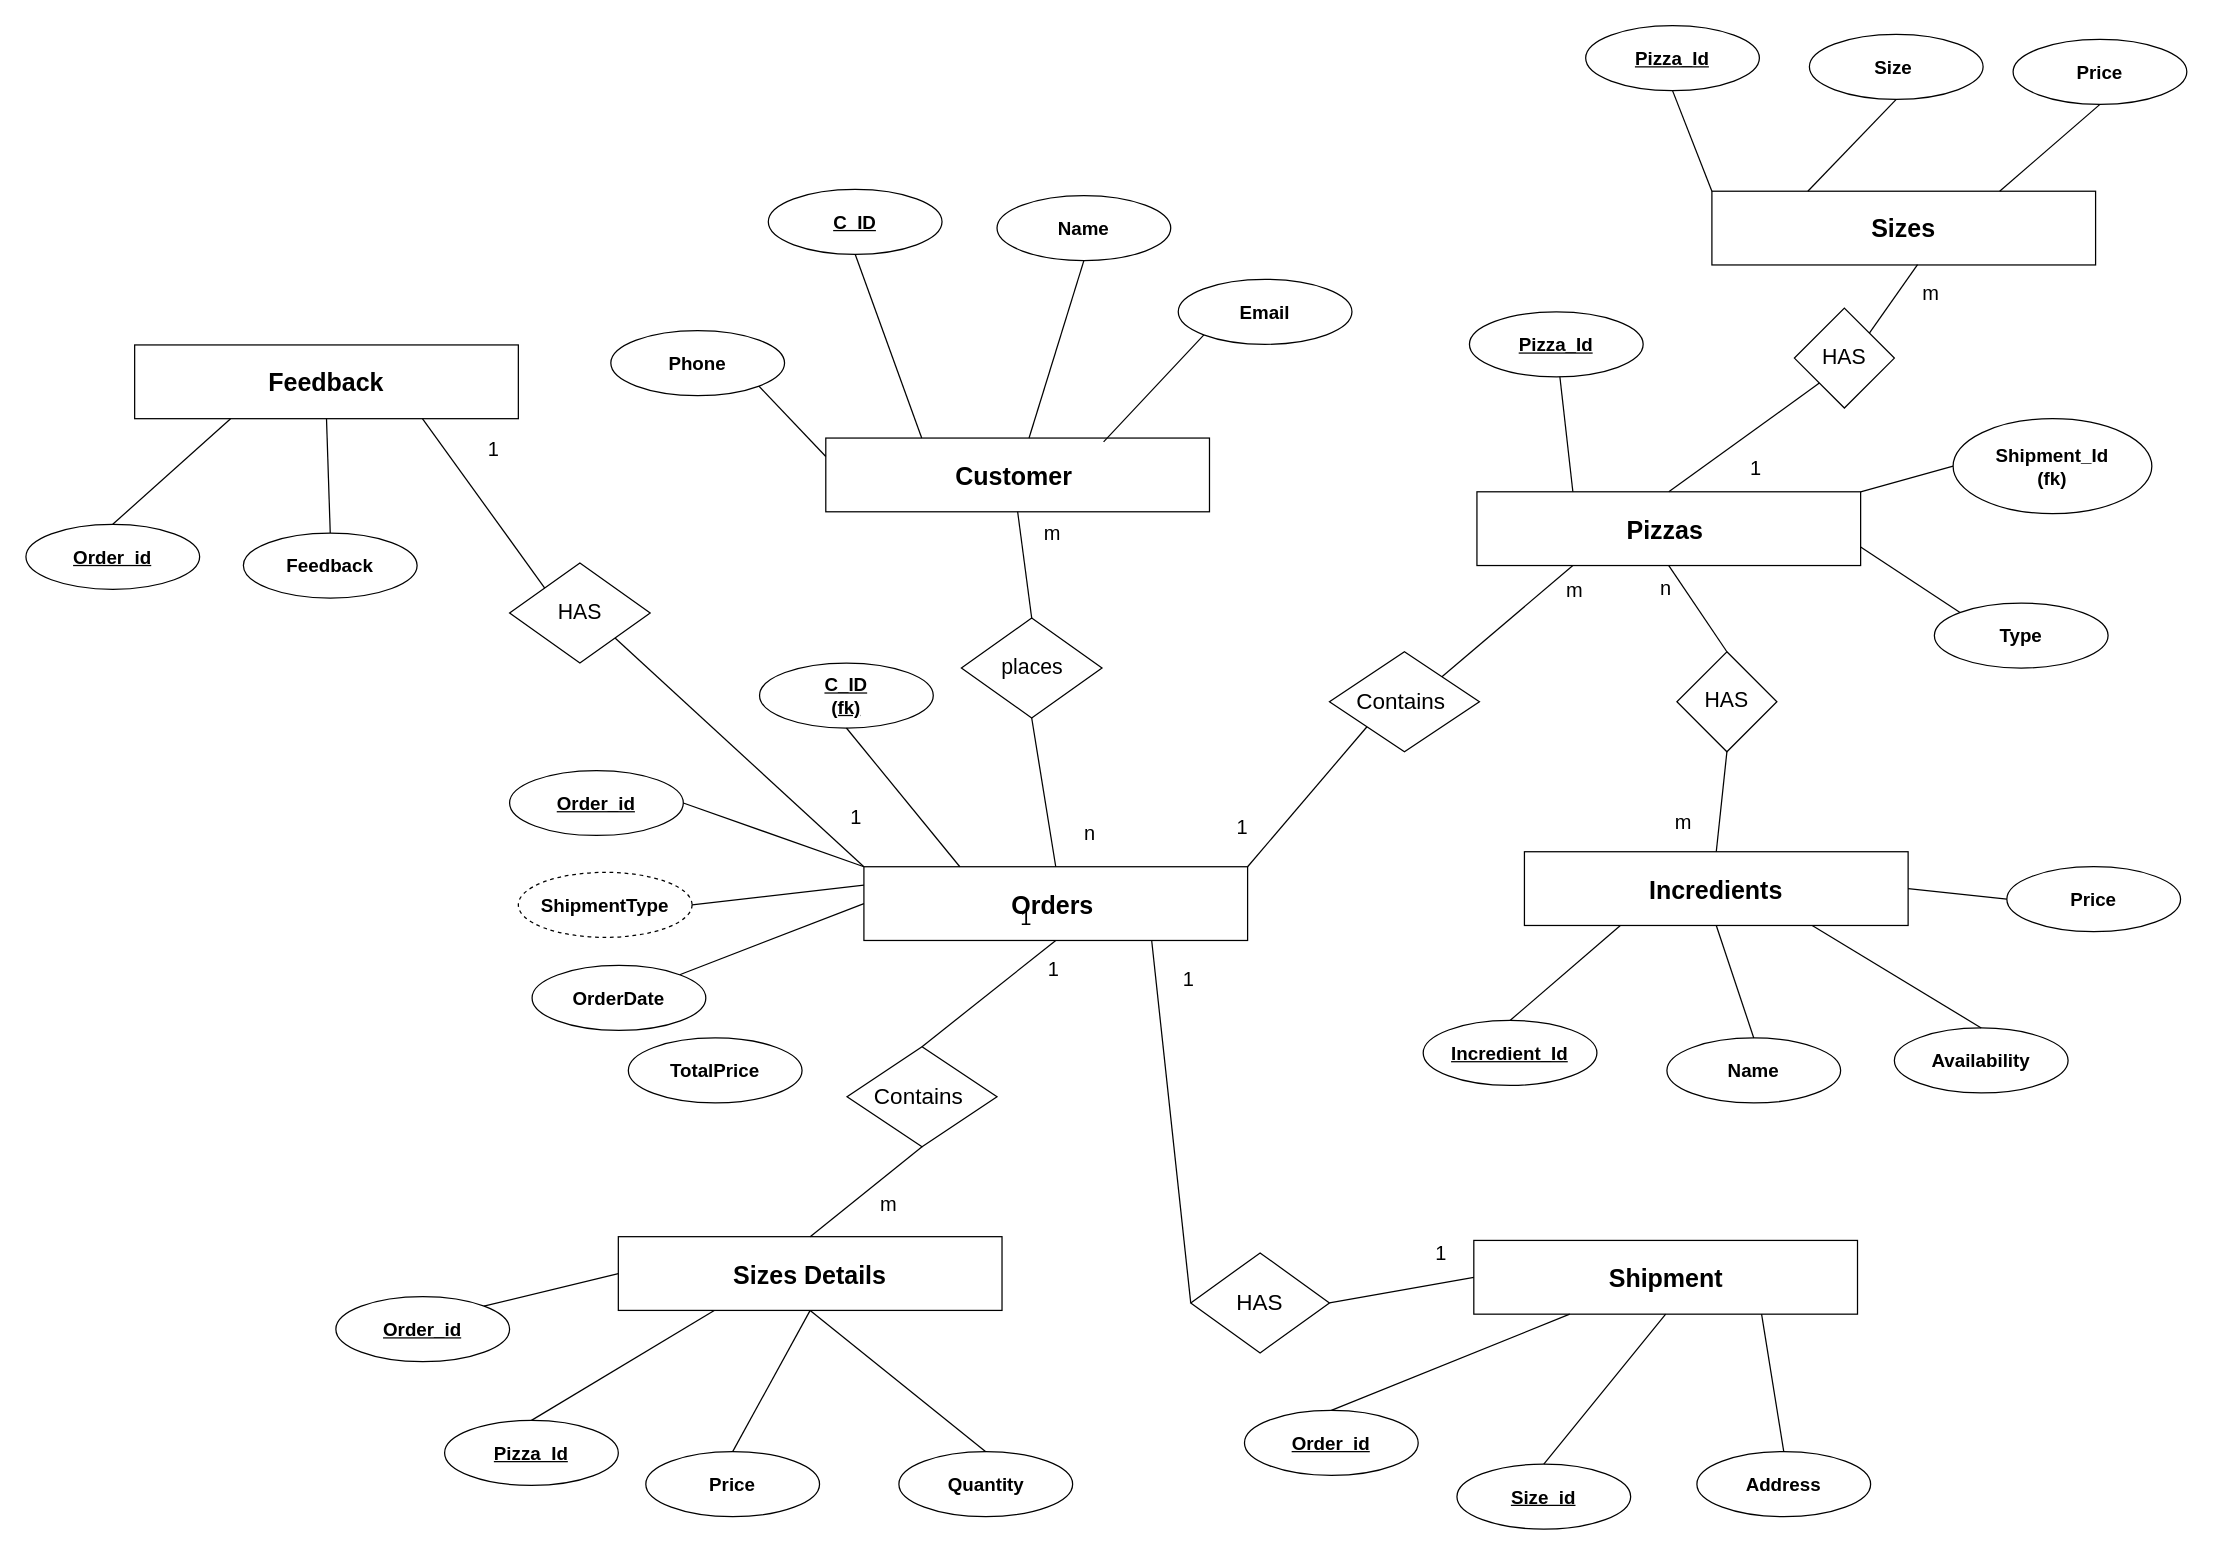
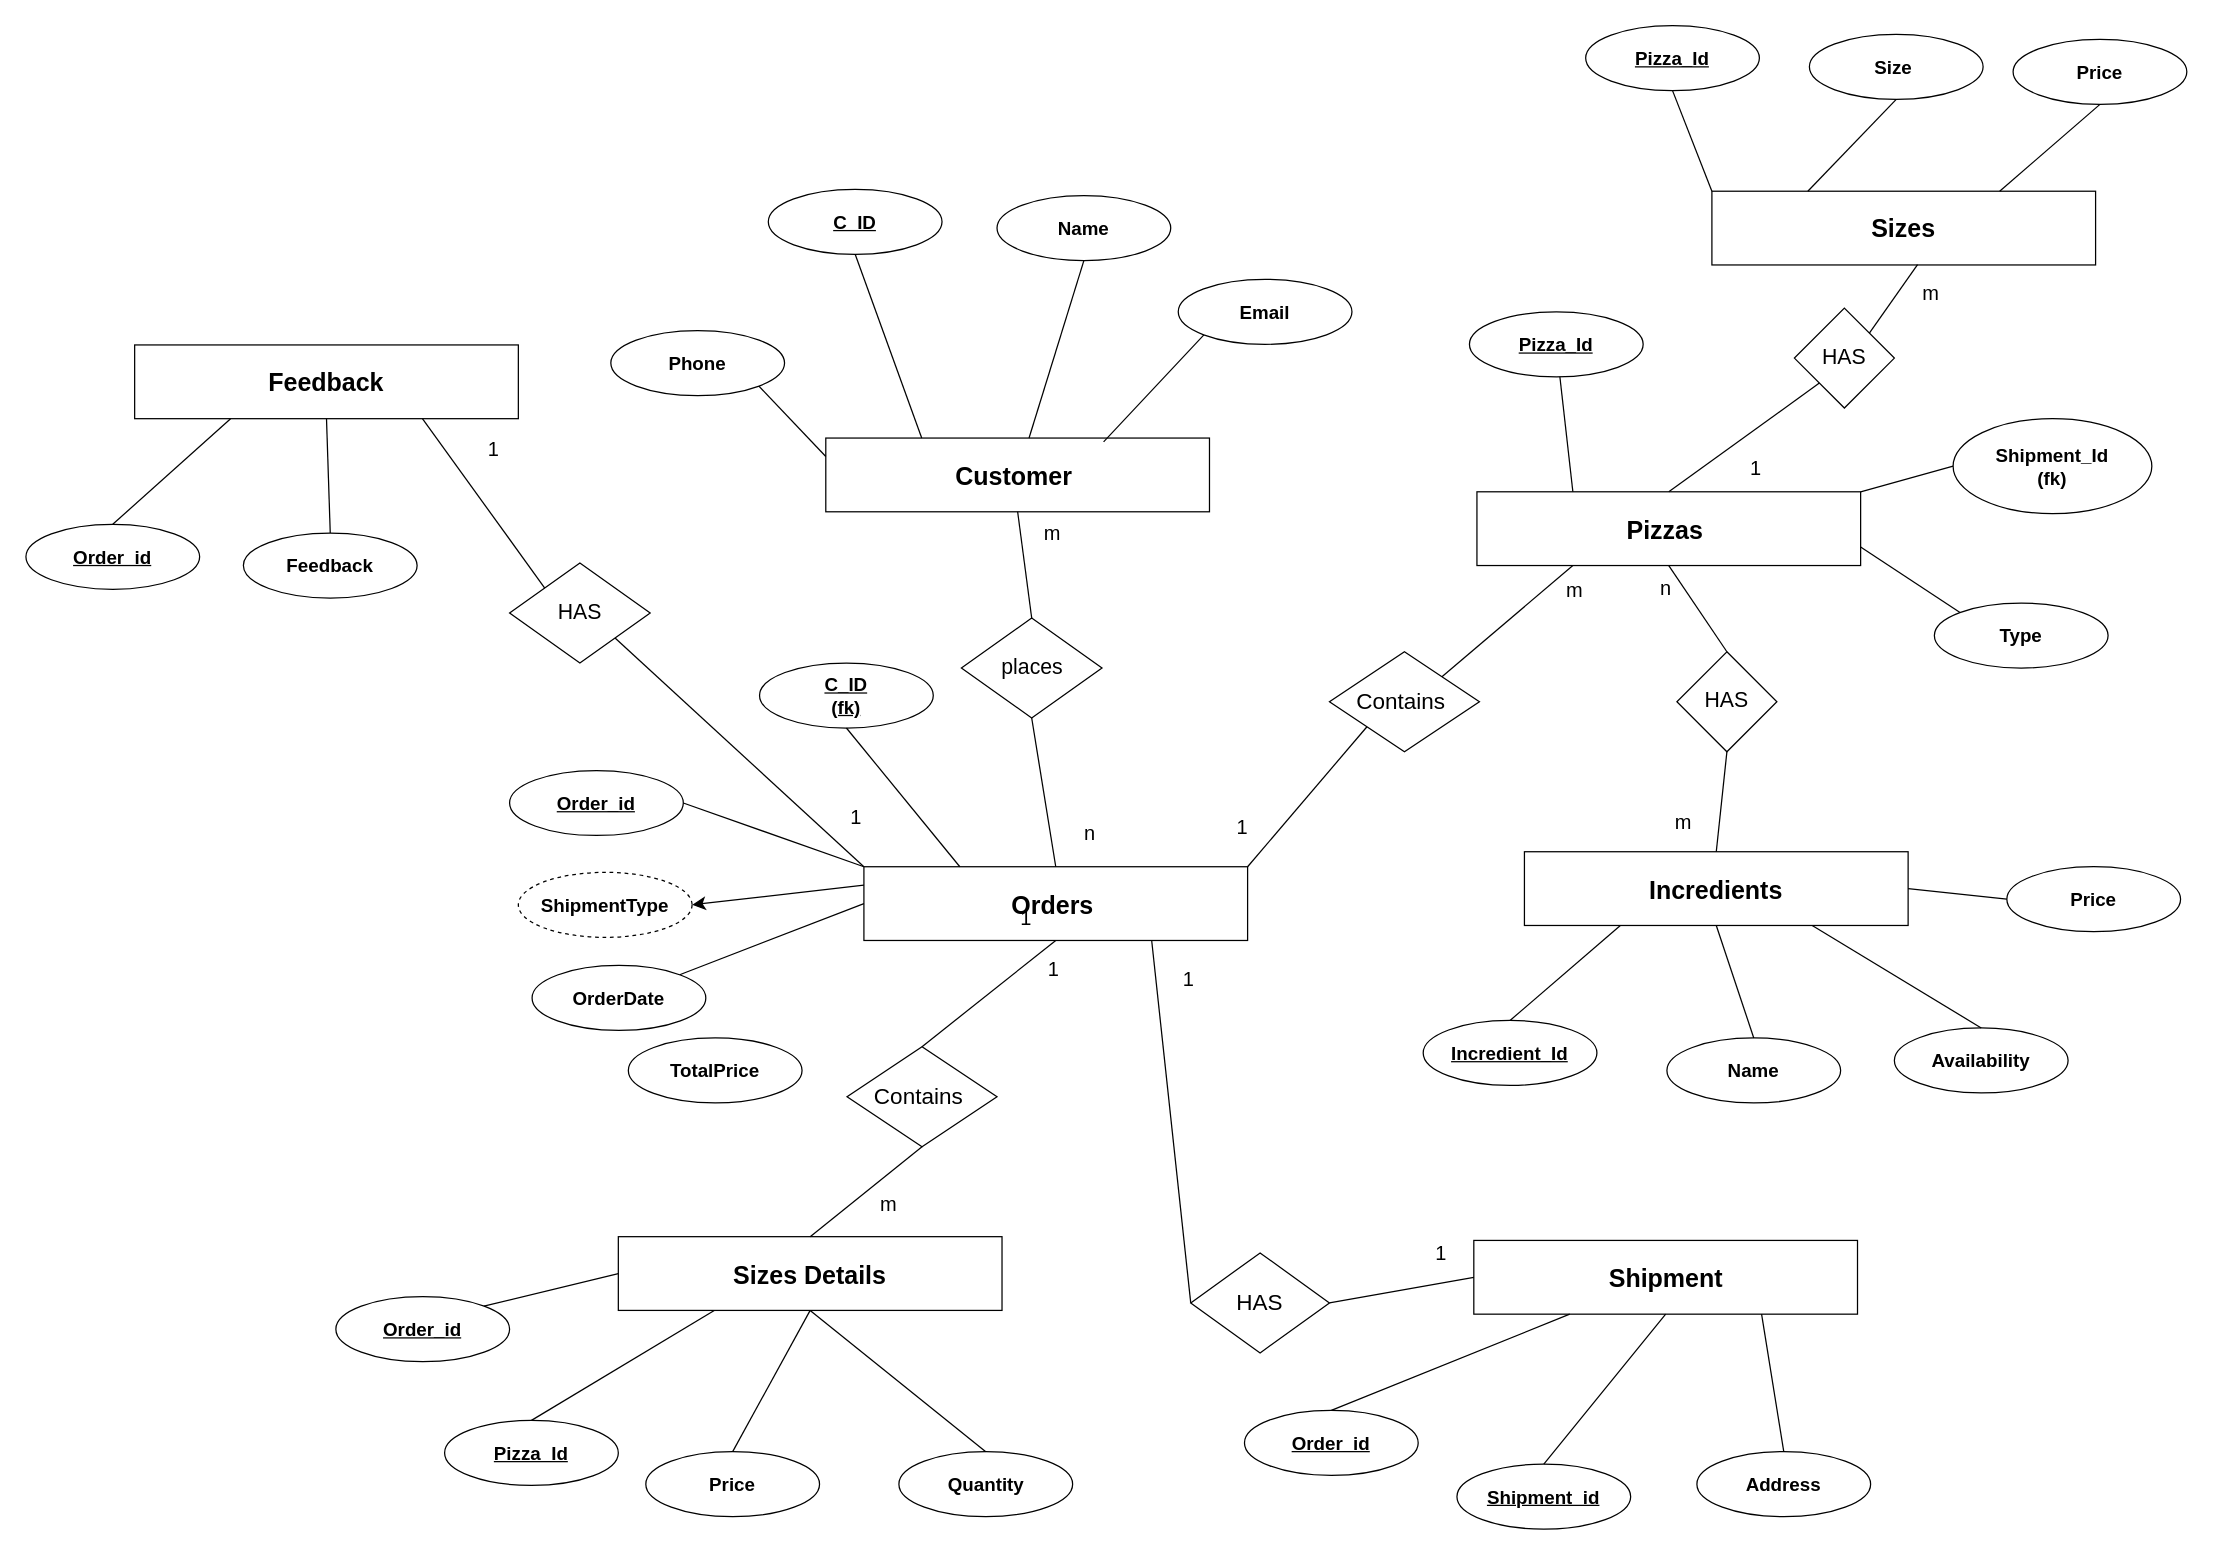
edge "Orders" -- "ShipmentType": arrowhead none -> classic
node "Size_id": label "Size_id" -> "Shipment_id"
